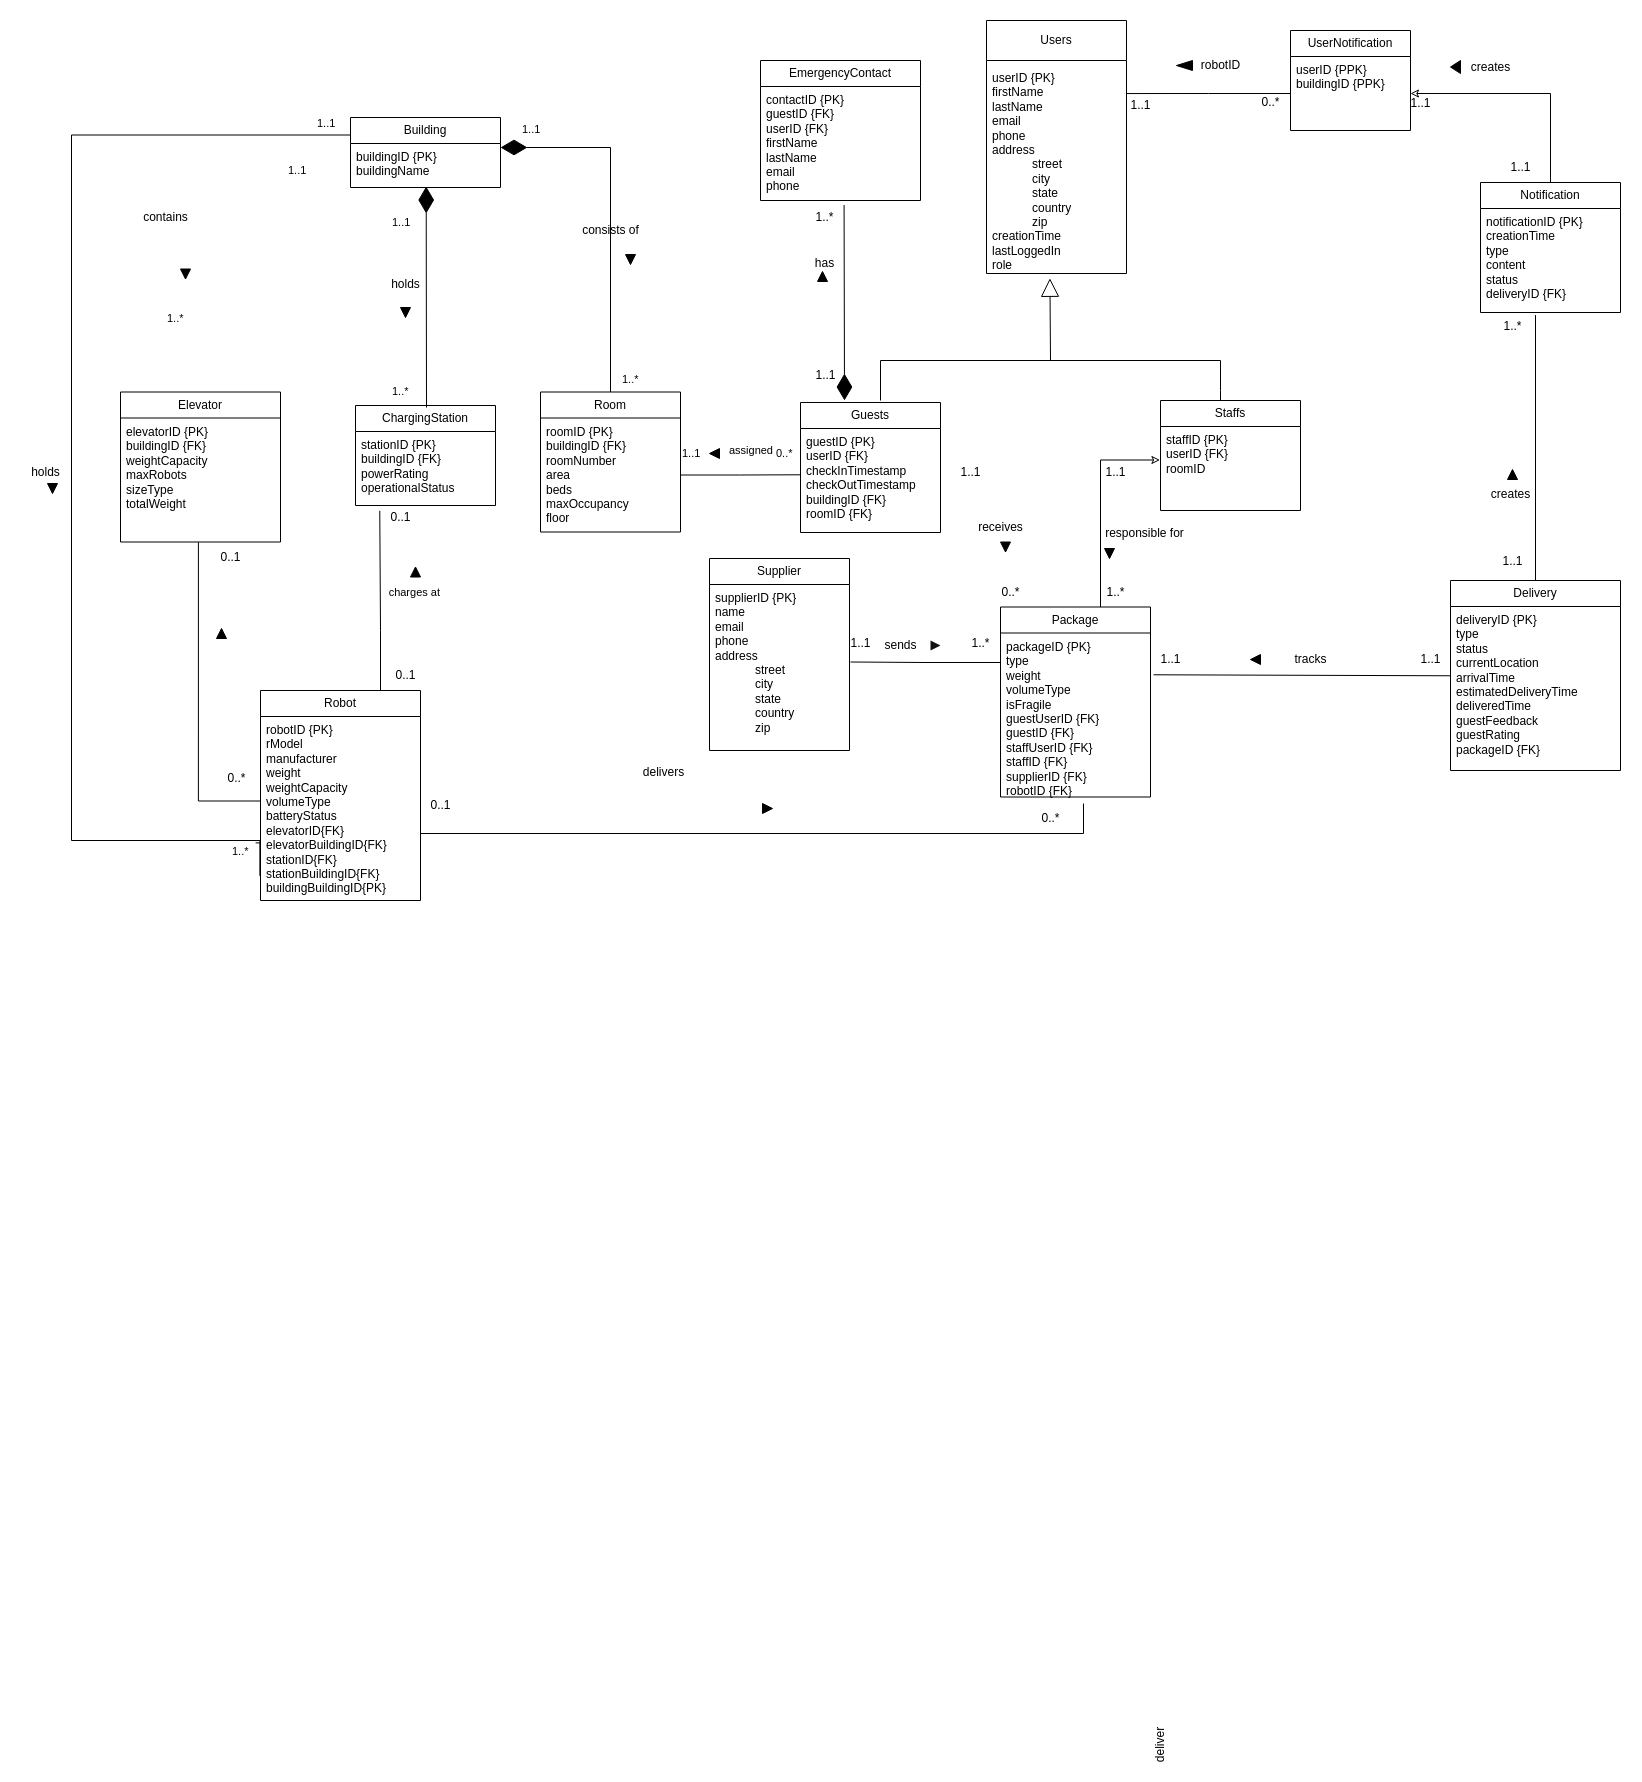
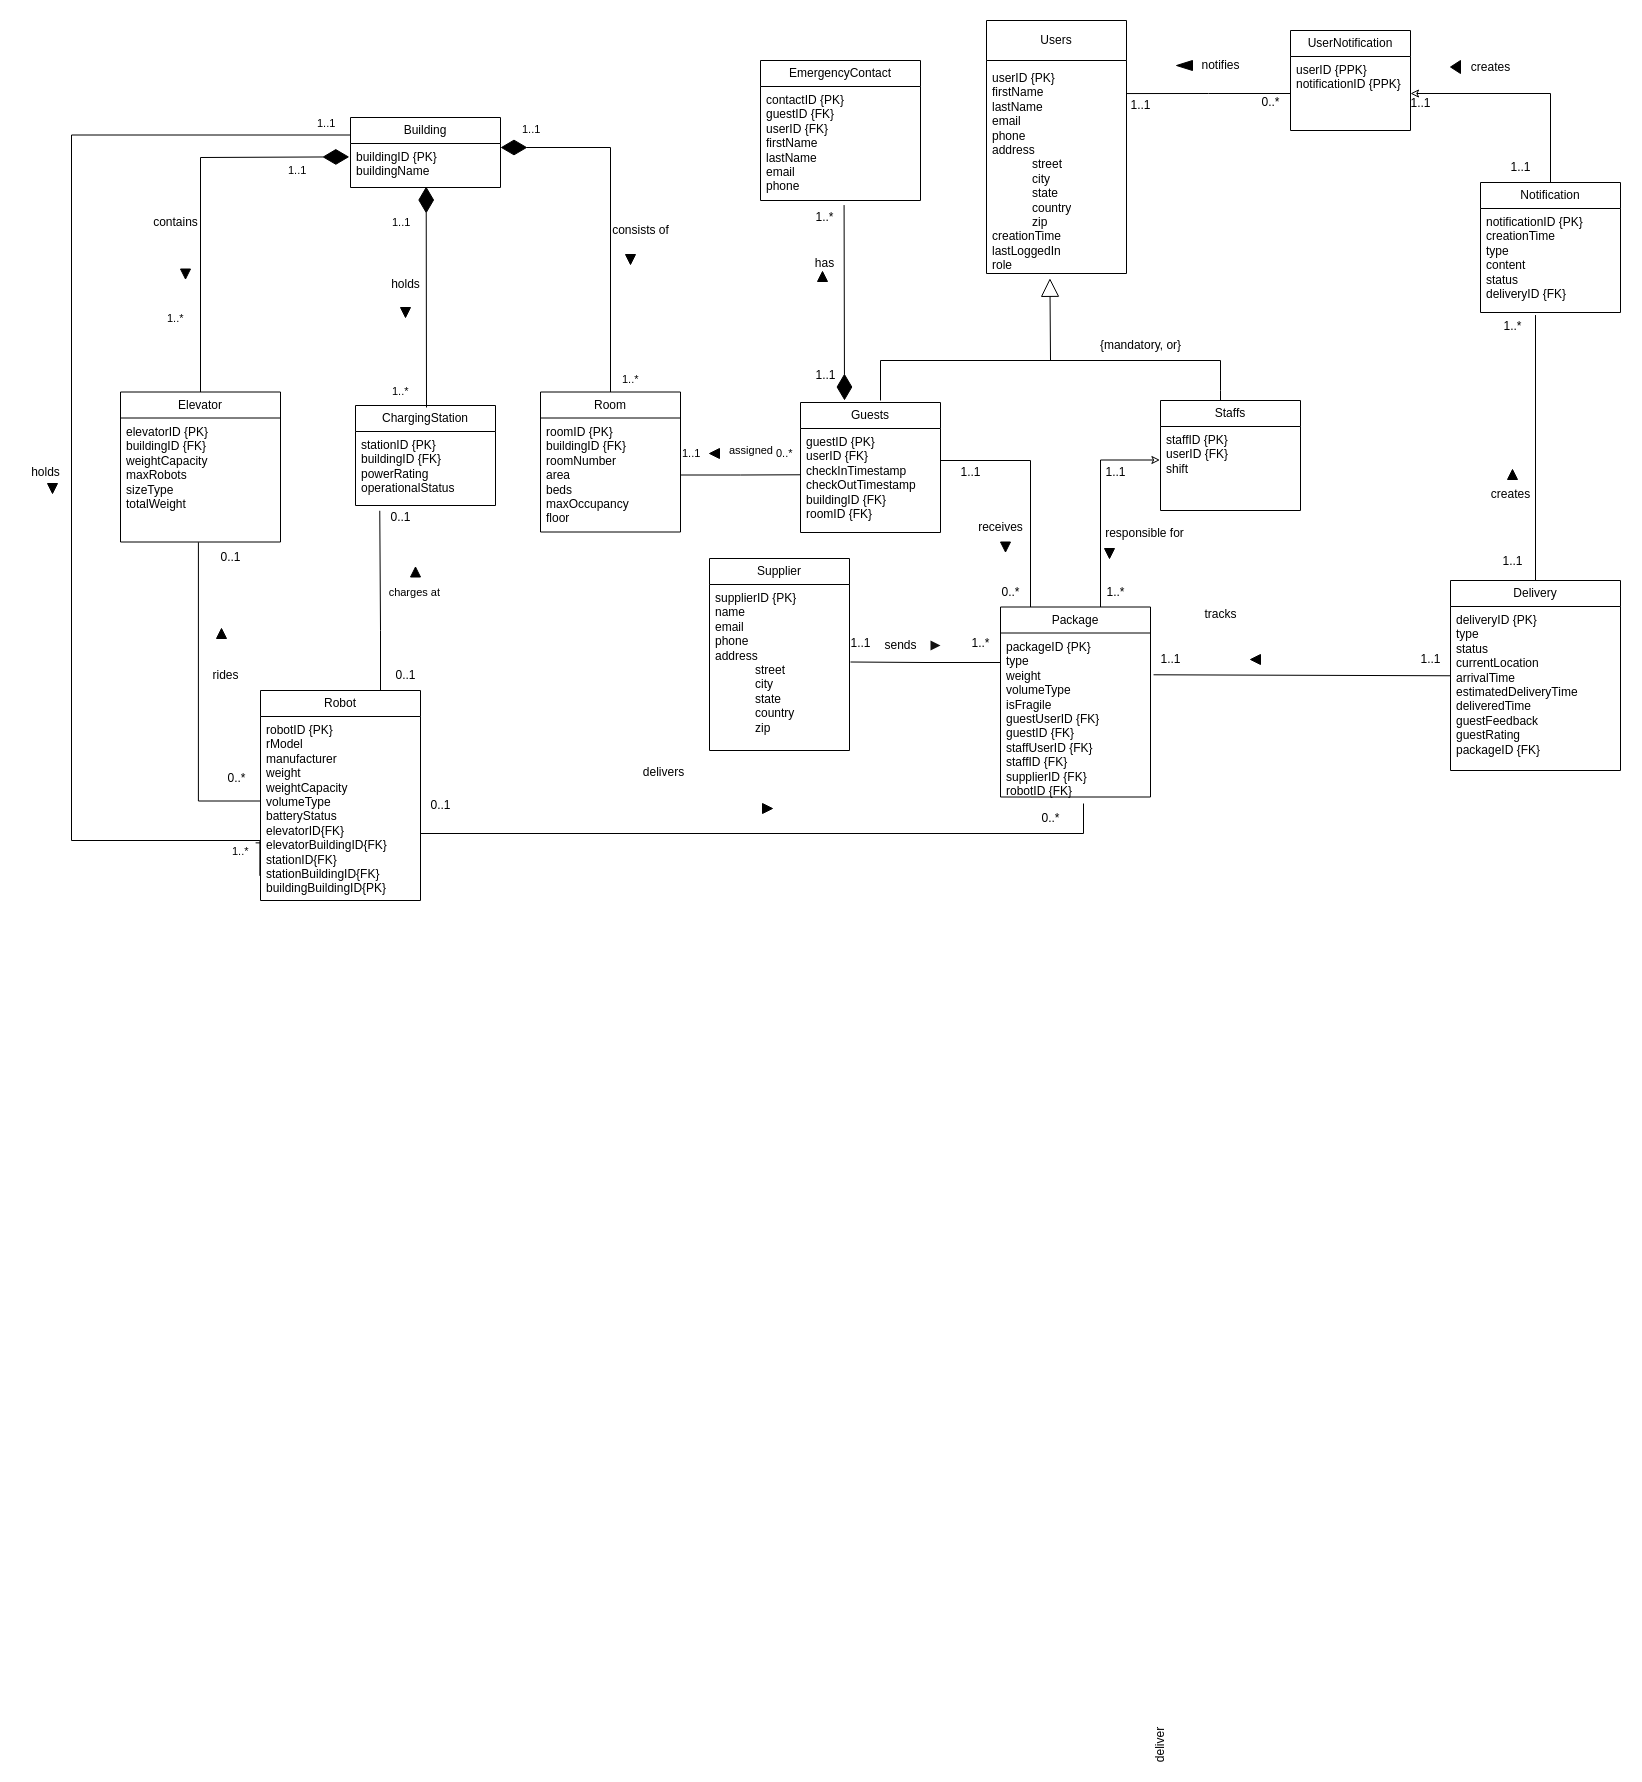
node "robotID": label "robotID" -> "notifies"
node "userID {PPK} buildingID {PPK}": label "userID {PPK} buildingID {PPK}" -> "userID {PPK} notificationID {PPK}"
edge "Elevator" -> "buildingID {PK} buildingName": added
node "contains": moved (166, 218) -> (176, 223)
node "consists of": moved (611, 231) -> (641, 231)
node "{mandatory, or}": added
node "staffID {PK} userID {FK} roomID": label "staffID {PK} userID {FK} roomID" -> "staffID {PK} userID {FK} shift"
edge "Guests" -- "Package": added
node "tracks": moved (1311, 660) -> (1221, 615)
node "rides": added
